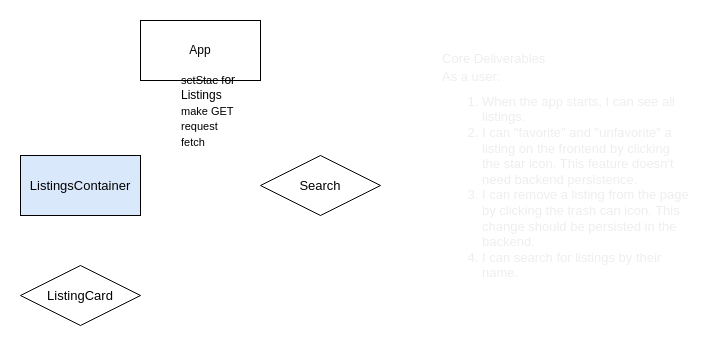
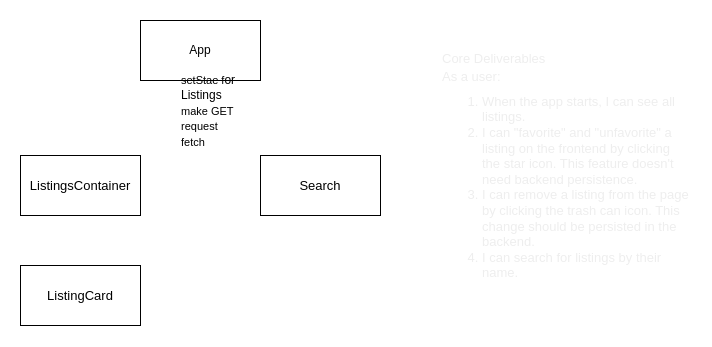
node "ListingsContainer": fillcolor #dae8fc -> #ffffff
node "Search": shape diamond -> rectangle
node "ListingCard": shape diamond -> rectangle
